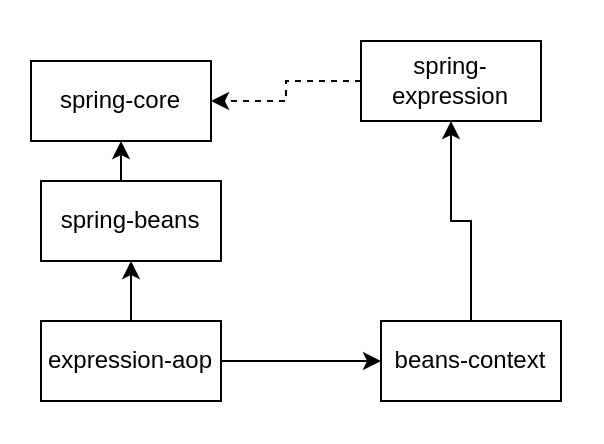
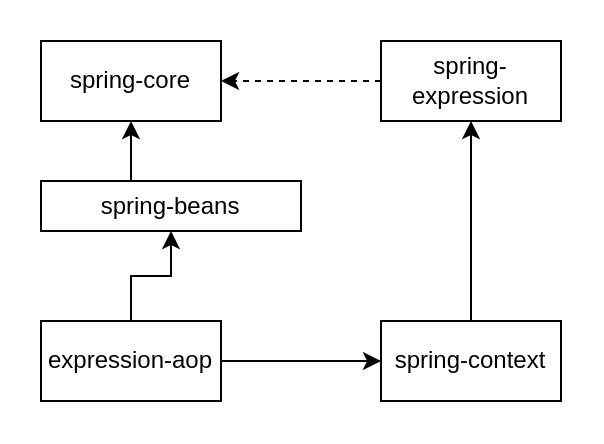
node "spring-expression": moved (451, 81) -> (471, 81)
node "spring-core": moved (121, 101) -> (131, 81)
node "spring-beans": size 180x80 -> 260x50
node "beans-context": label "beans-context" -> "spring-context"
